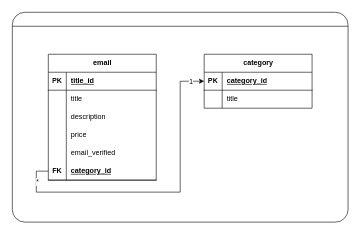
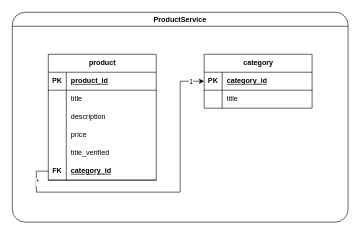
node "ProductService": added
node "email": label "email" -> "product"
node "title_id": label "title_id" -> "product_id"
node "email_verified": label "email_verified" -> "title_verified"
